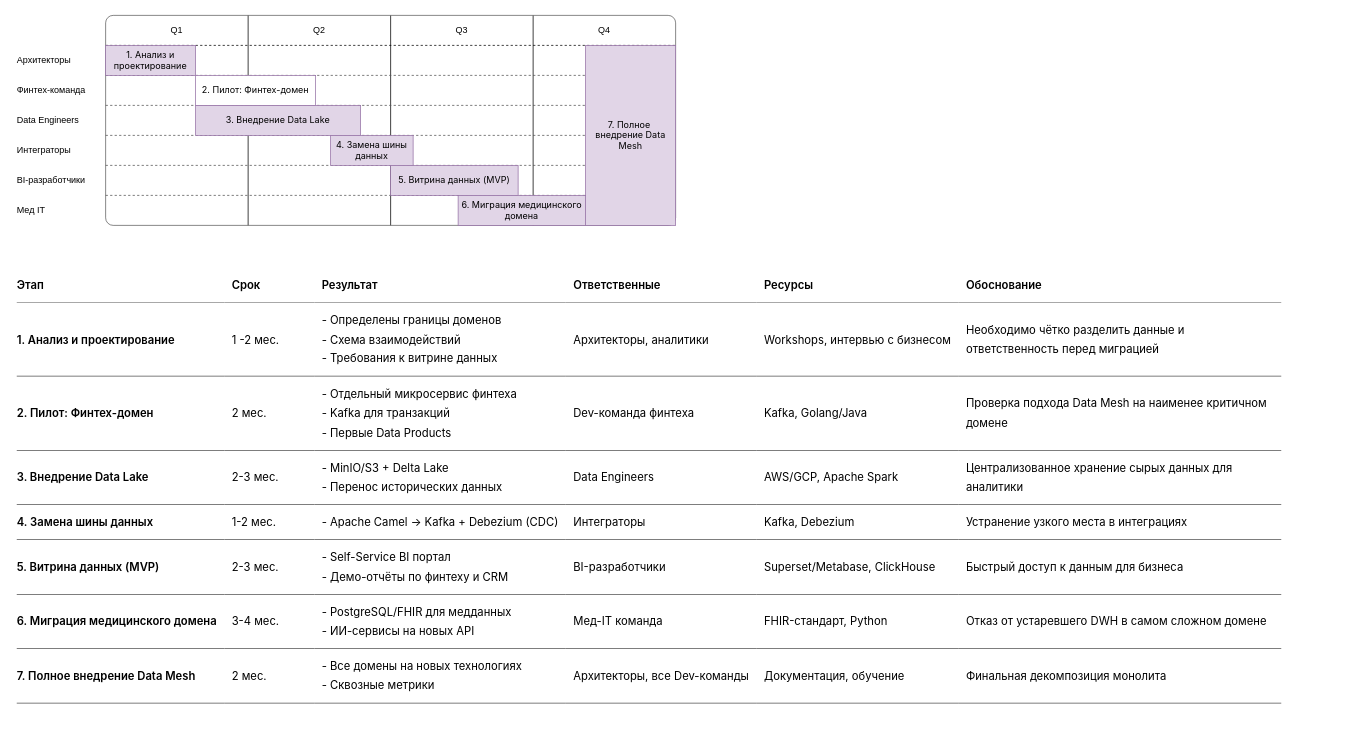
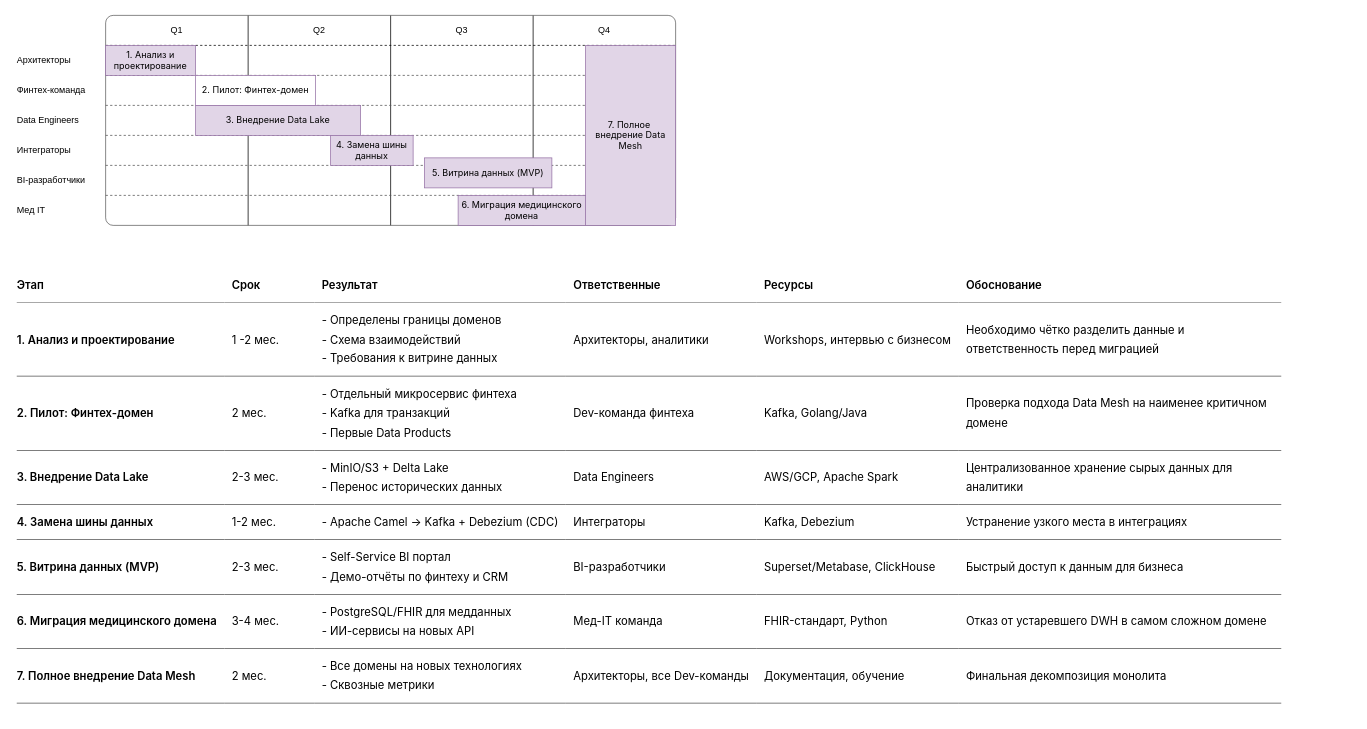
node "5. Витрина данных (MVP)": moved (454, 180) -> (488, 173)
